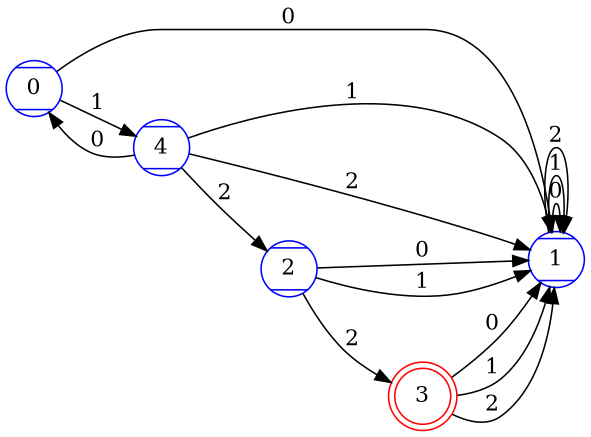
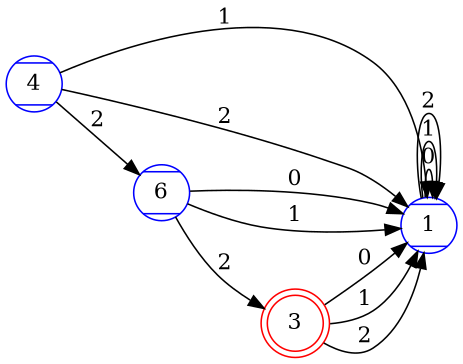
node "0": removed
node "2": label "2" -> "6"
